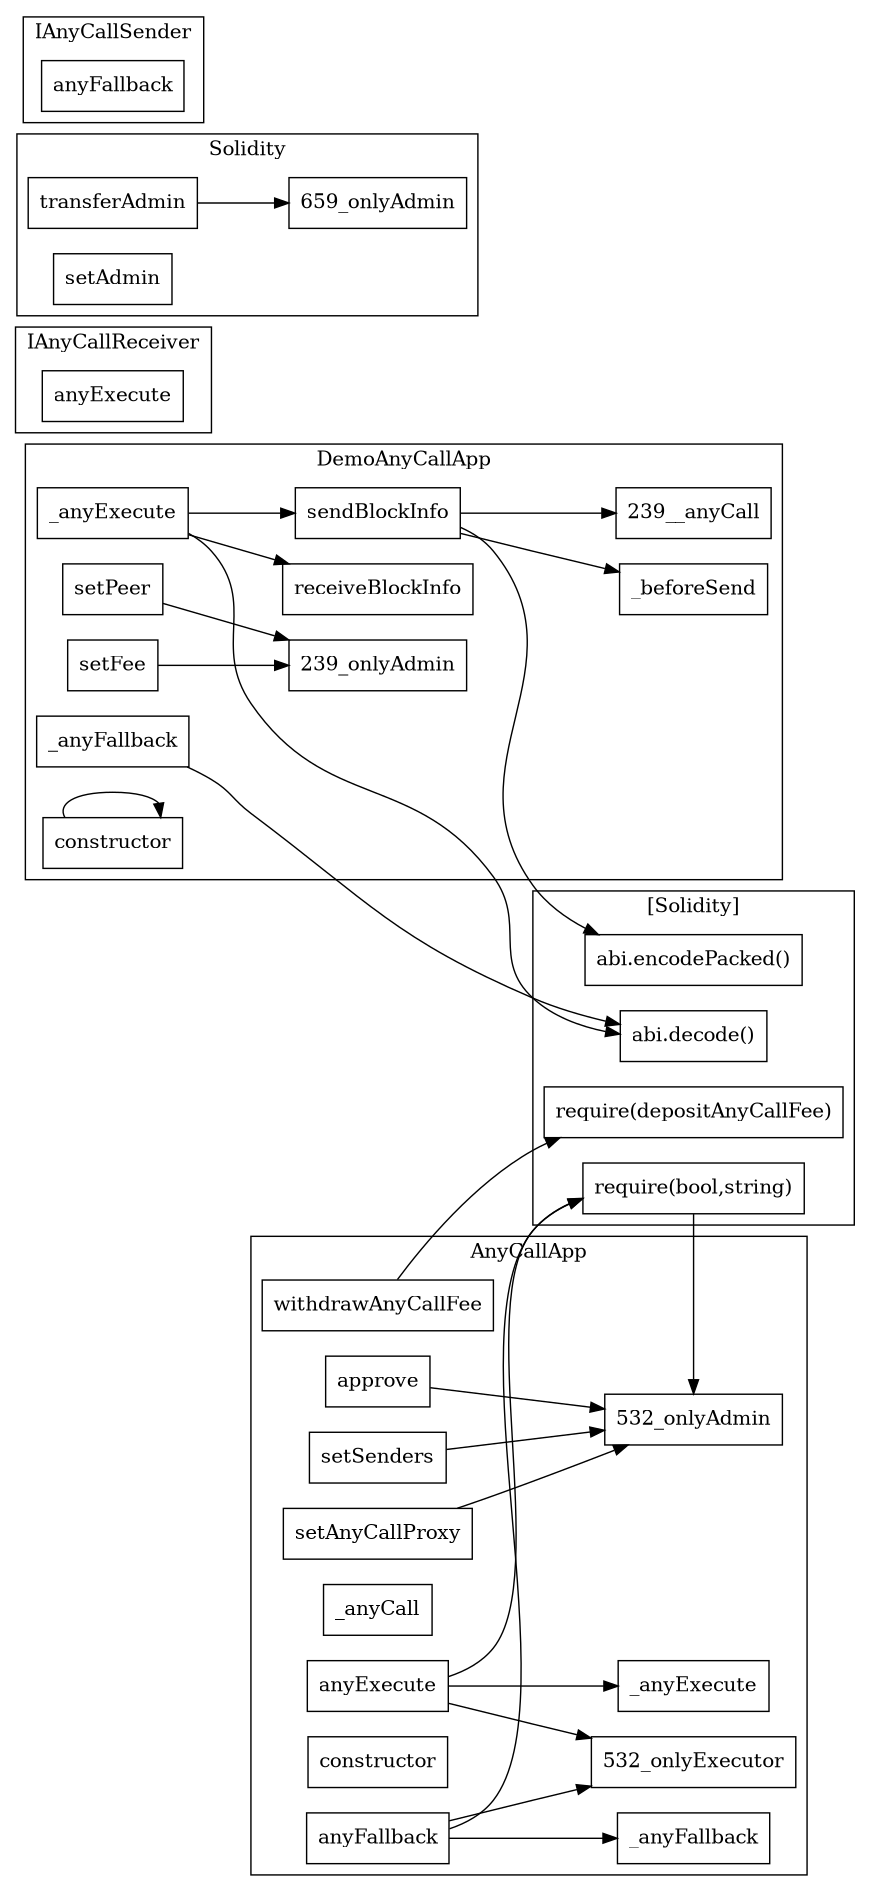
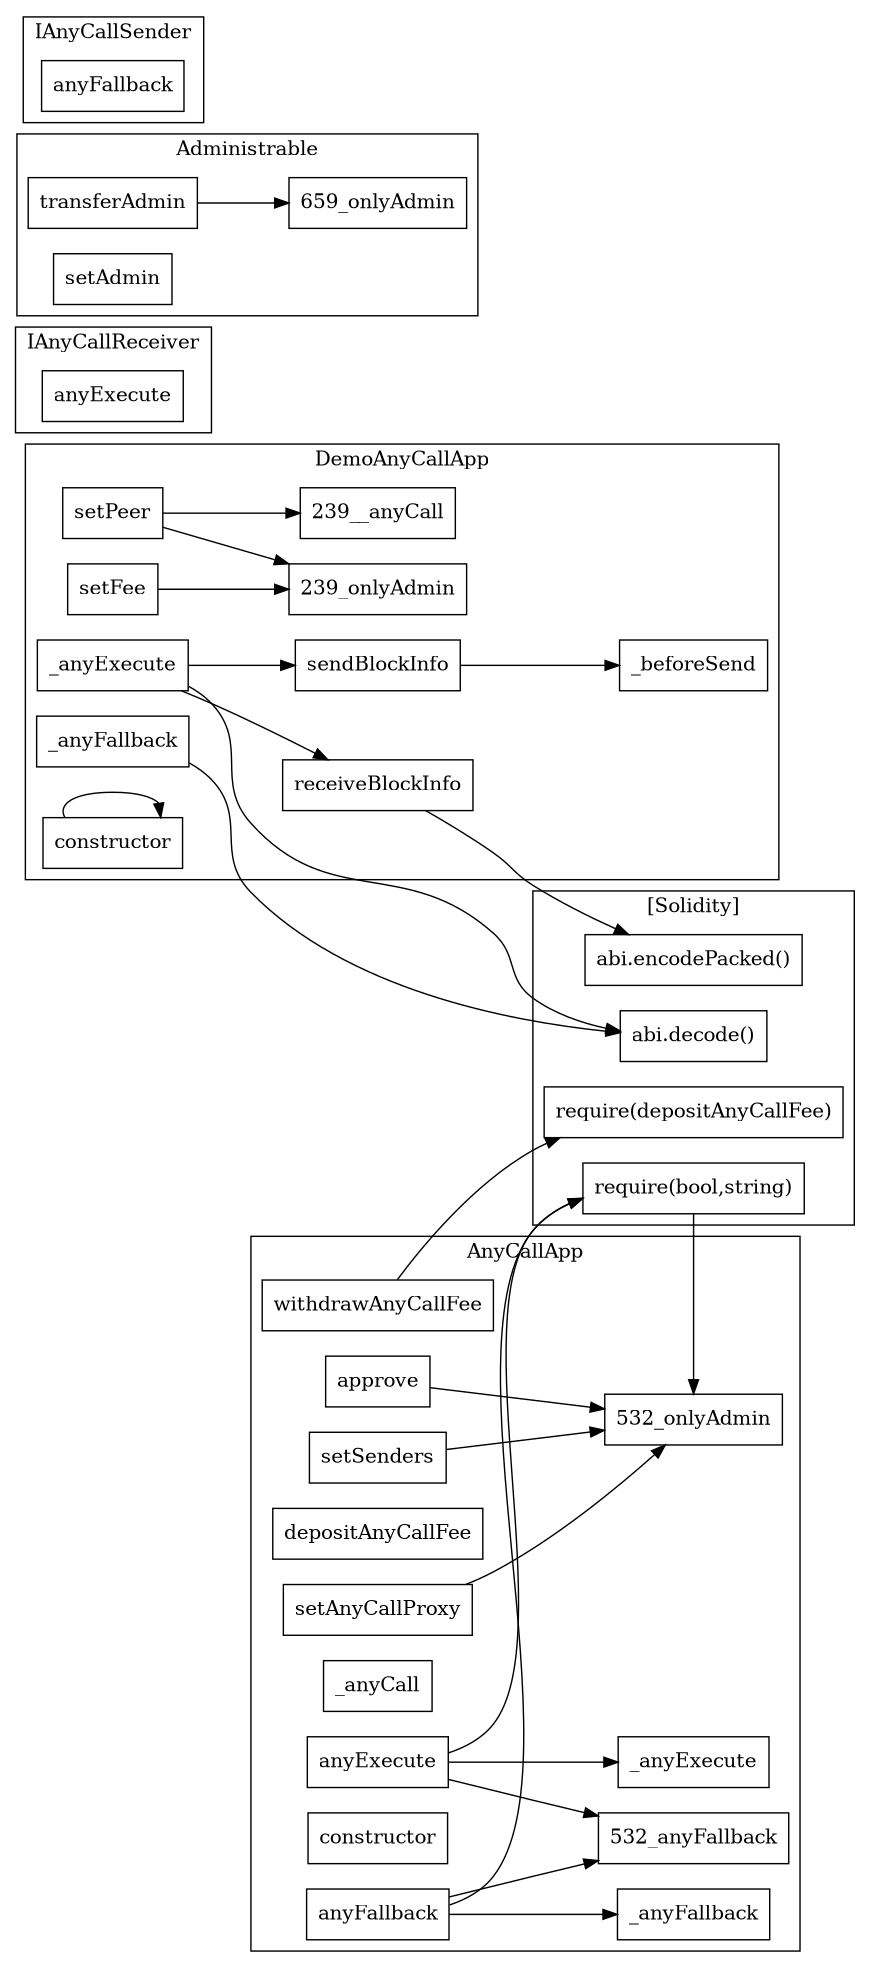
cluster "Solidity": label "Solidity" -> "Administrable"
edge "sendBlockInfo" -> "239__anyCall": now "setPeer" -> "239__anyCall"
edge "sendBlockInfo" -> "abi.encodePacked()": now "receiveBlockInfo" -> "abi.encodePacked()"
node "depositAnyCallFee": added
node "532_onlyExecutor": label "532_onlyExecutor" -> "532_anyFallback"
